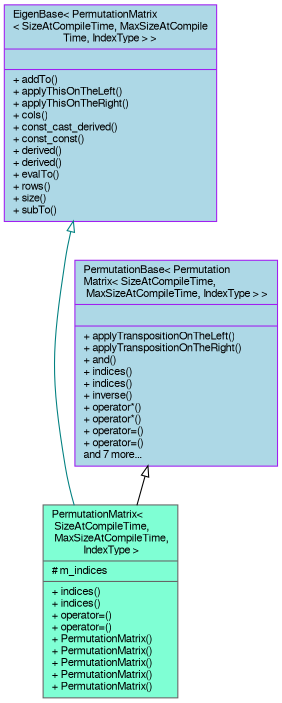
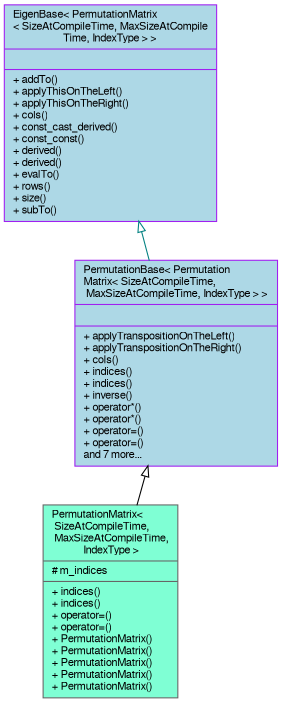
node "PermutationBase< Permutation": text "+ and()" -> "+ cols()"
edge "PermutationMatrix<" -> "EigenBase< PermutationMatrix": now "PermutationBase< Permutation" -> "EigenBase< PermutationMatrix"
